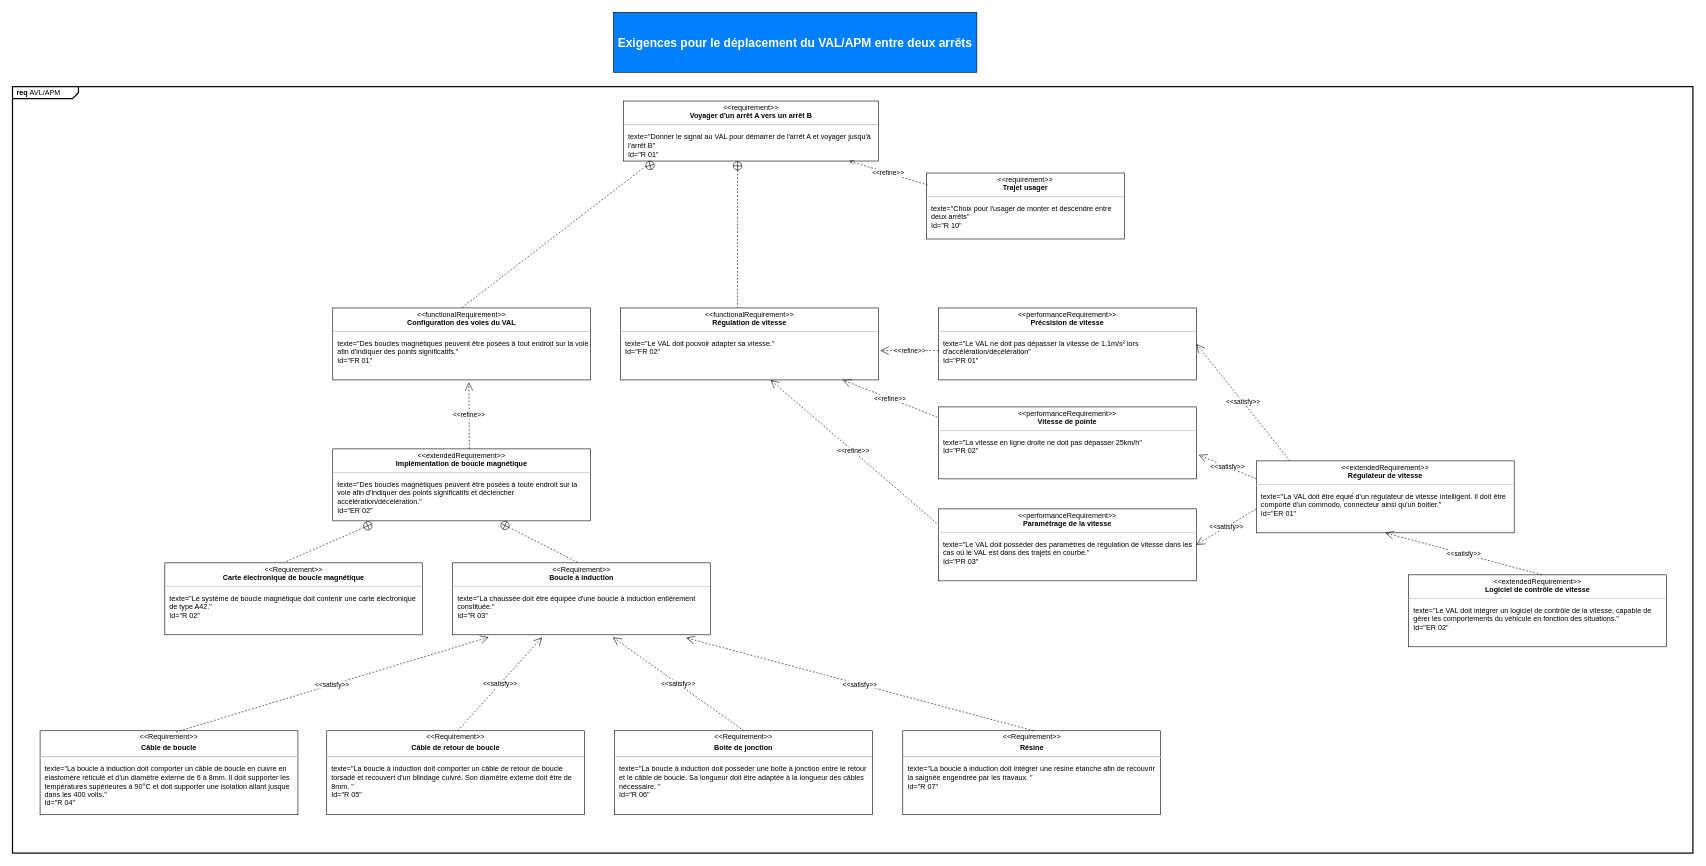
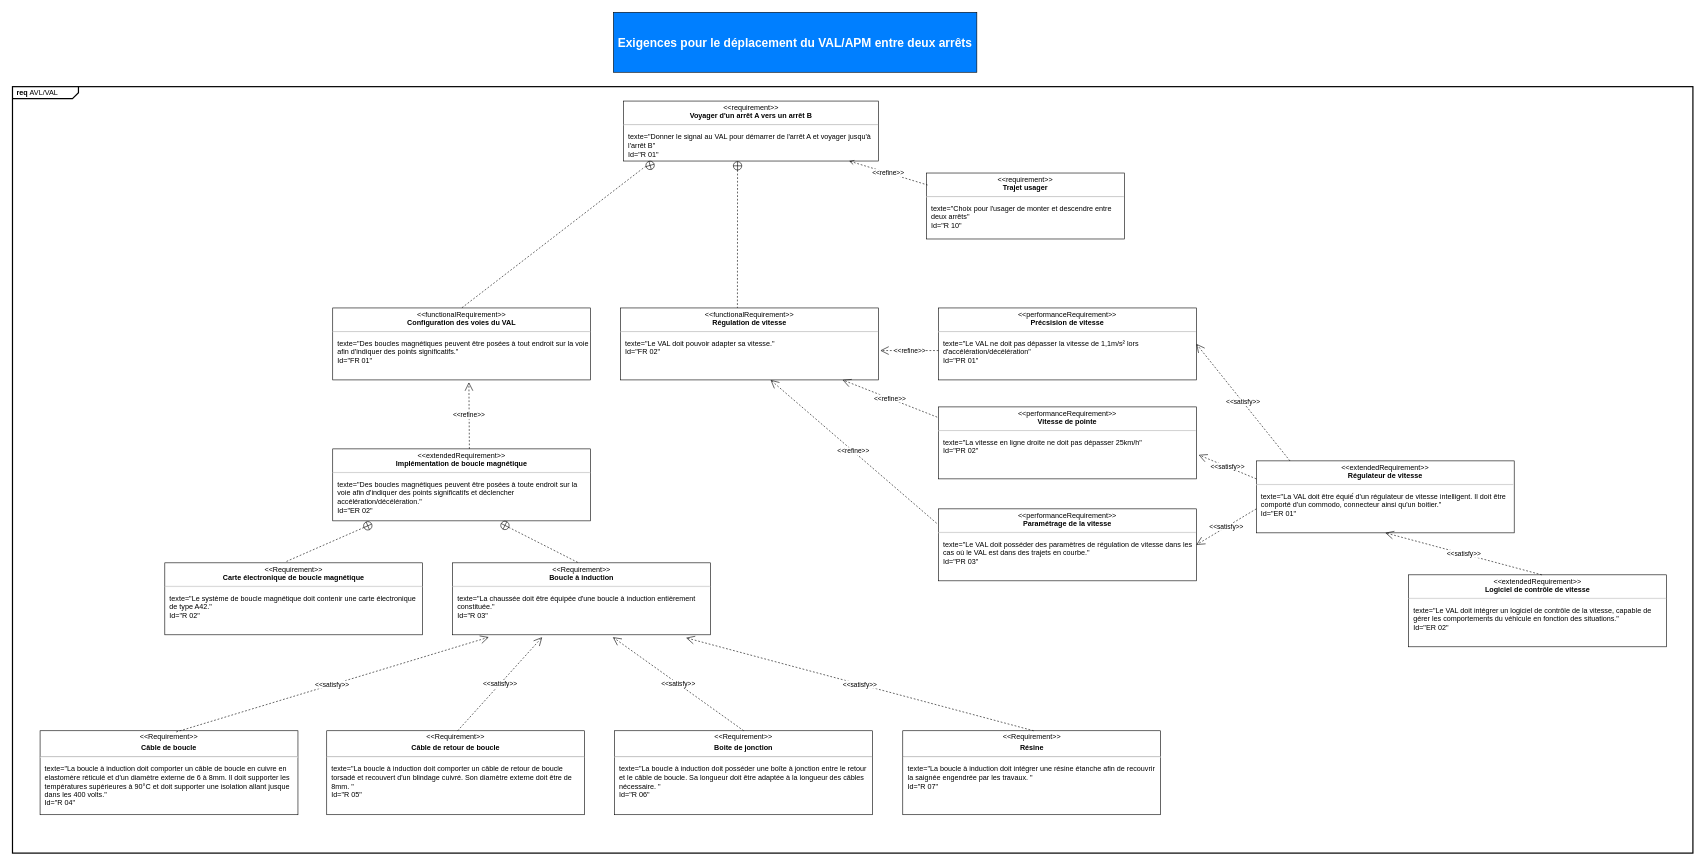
node "req AVL/APM": label "req AVL/APM" -> "req AVL/VAL"
